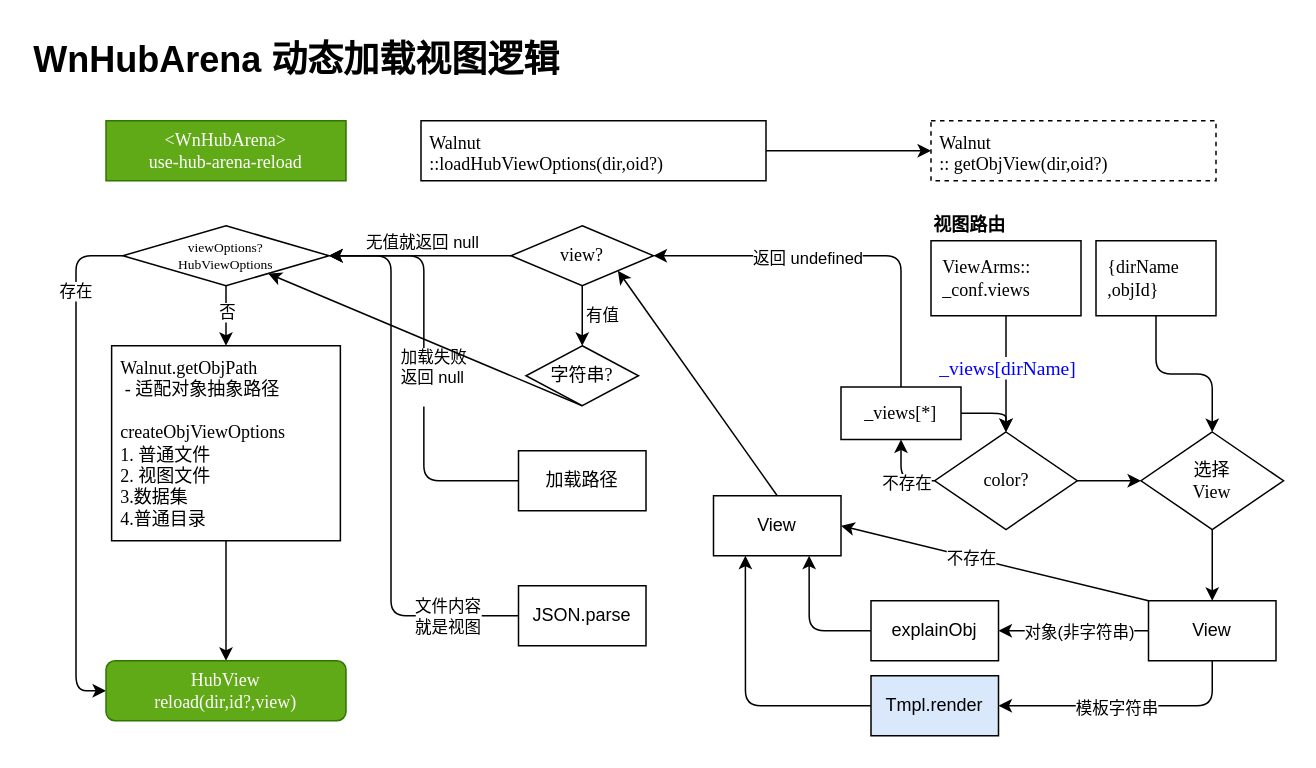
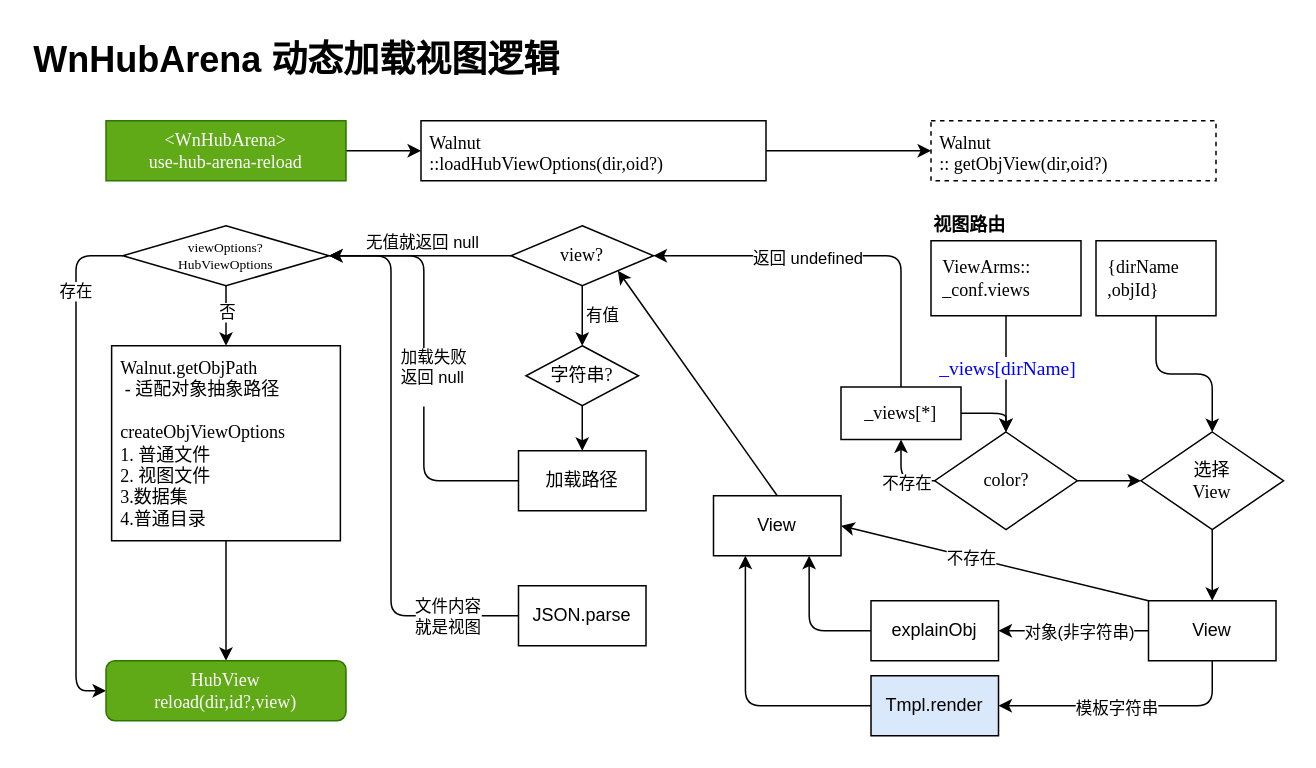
edge "<WnHubArena> use-hub-arena-reload" -> "Walnut ::loadHubViewOptions(dir,oid?)": added
edge "JSON.parse" -> "viewOptions? HubViewOptions": arrowhead classic -> none
edge "字符串?" -> "viewOptions? HubViewOptions": now "字符串?" -> "加载路径"
